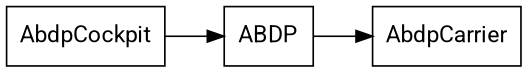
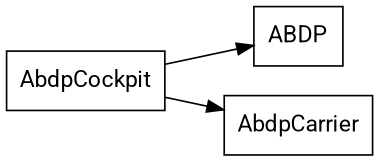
edge "ABDP" -> "AbdpCarrier": now "AbdpCockpit" -> "AbdpCarrier"
